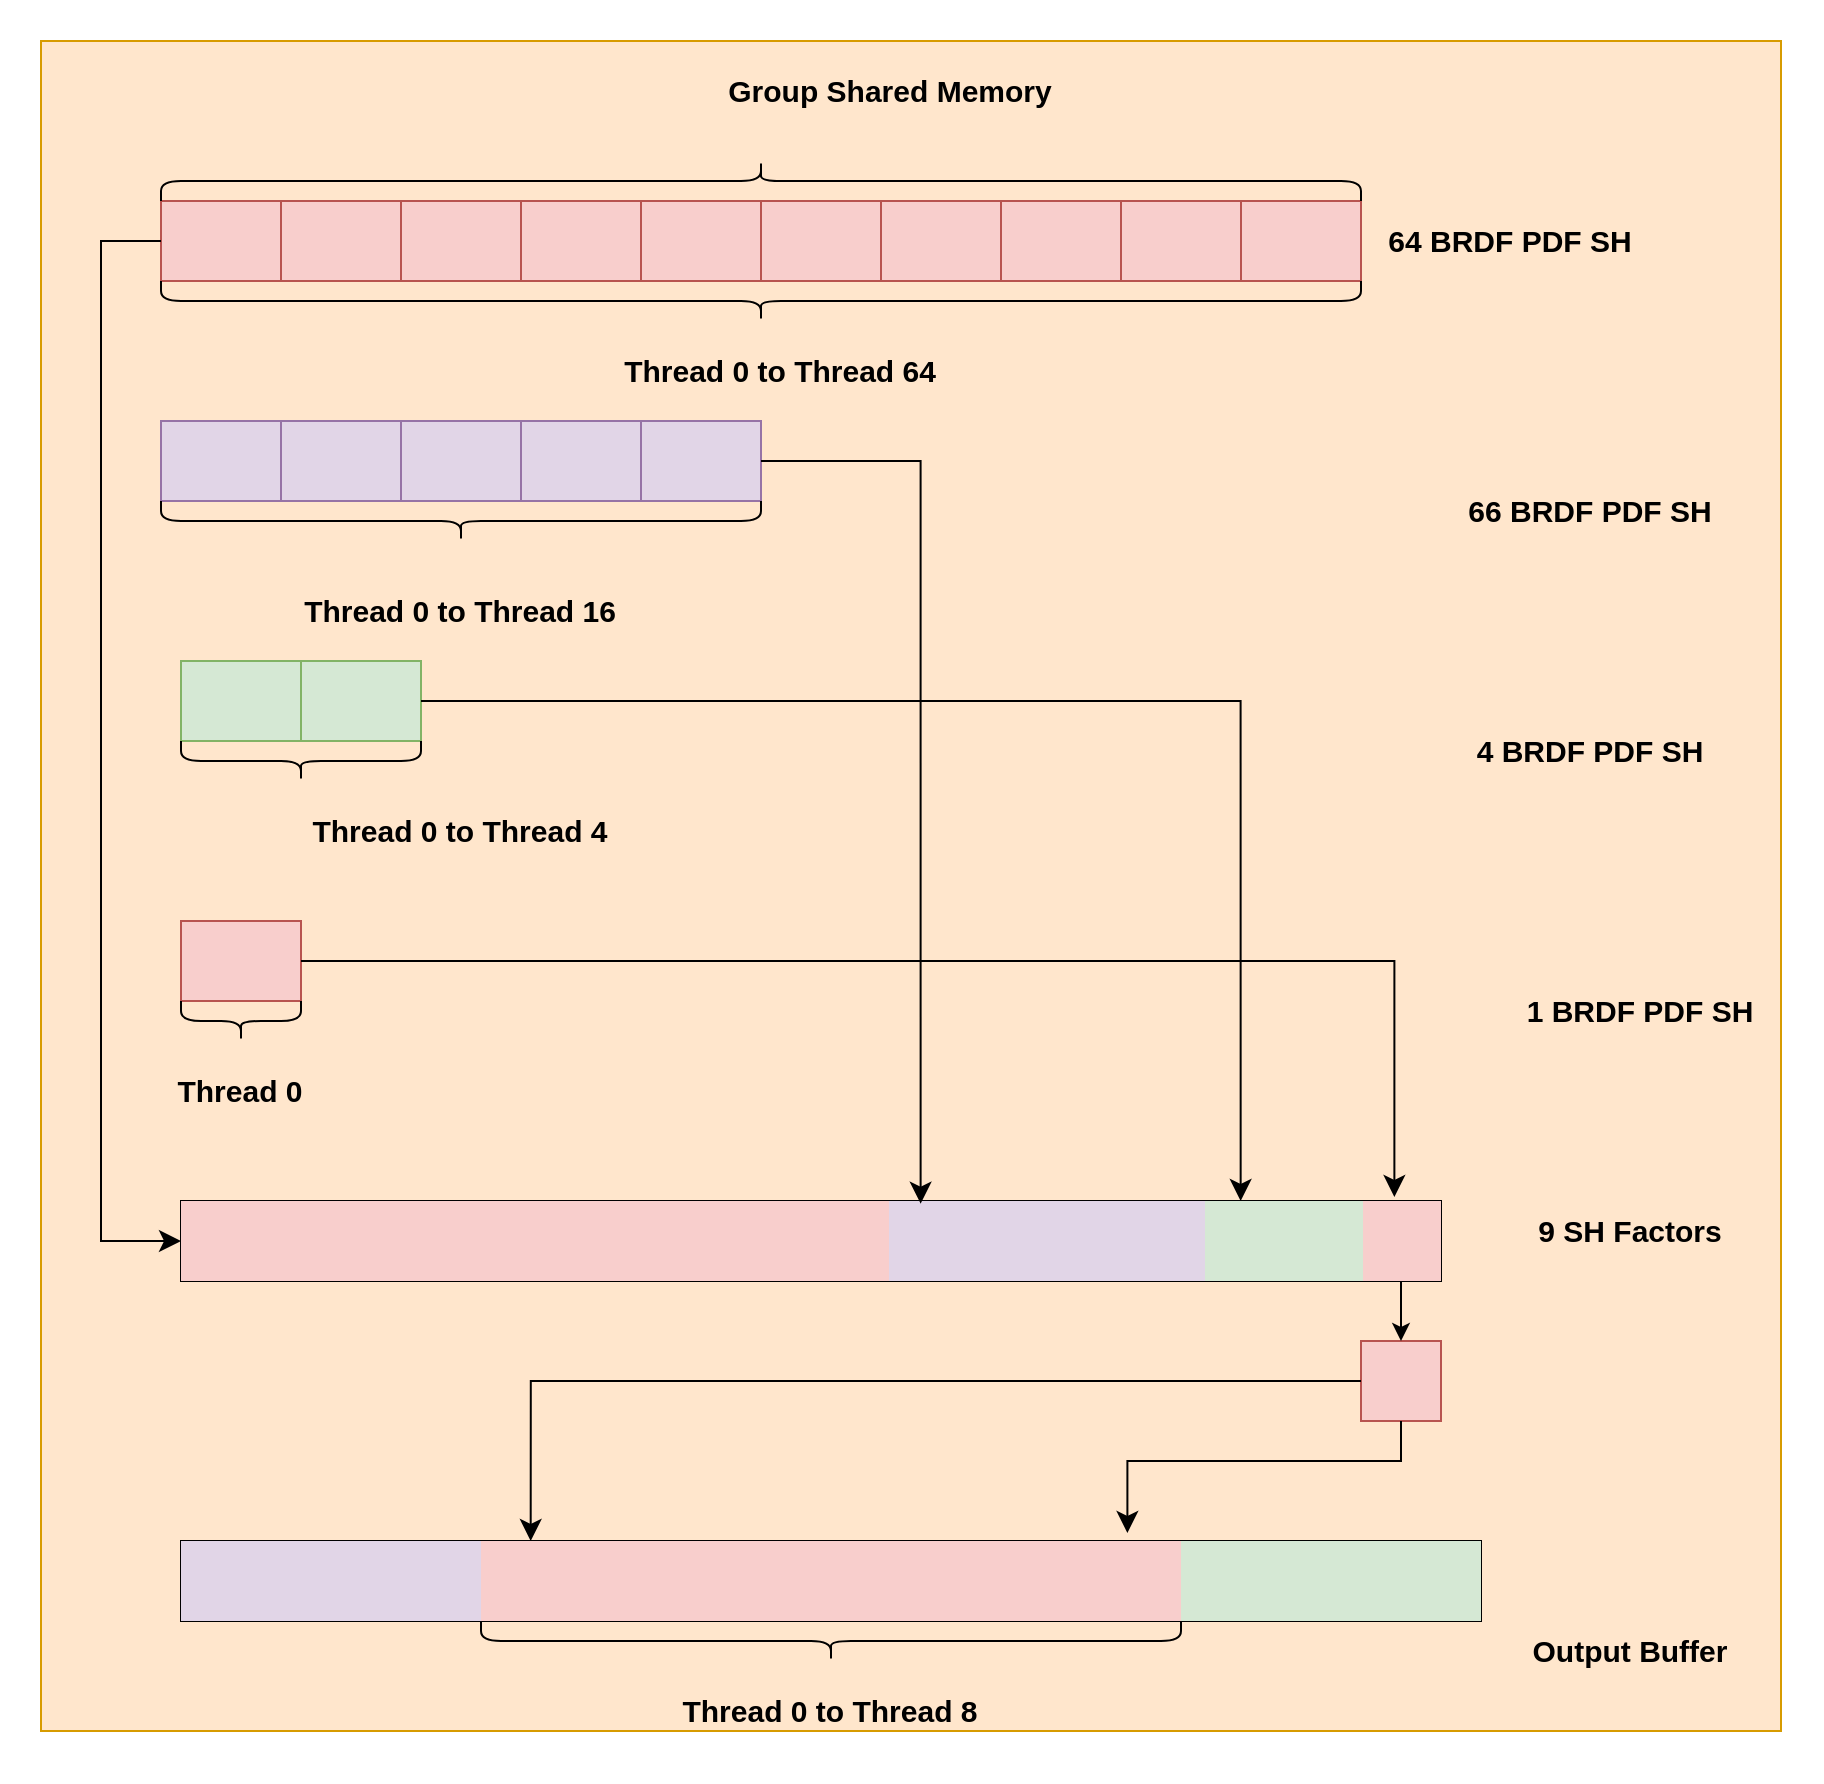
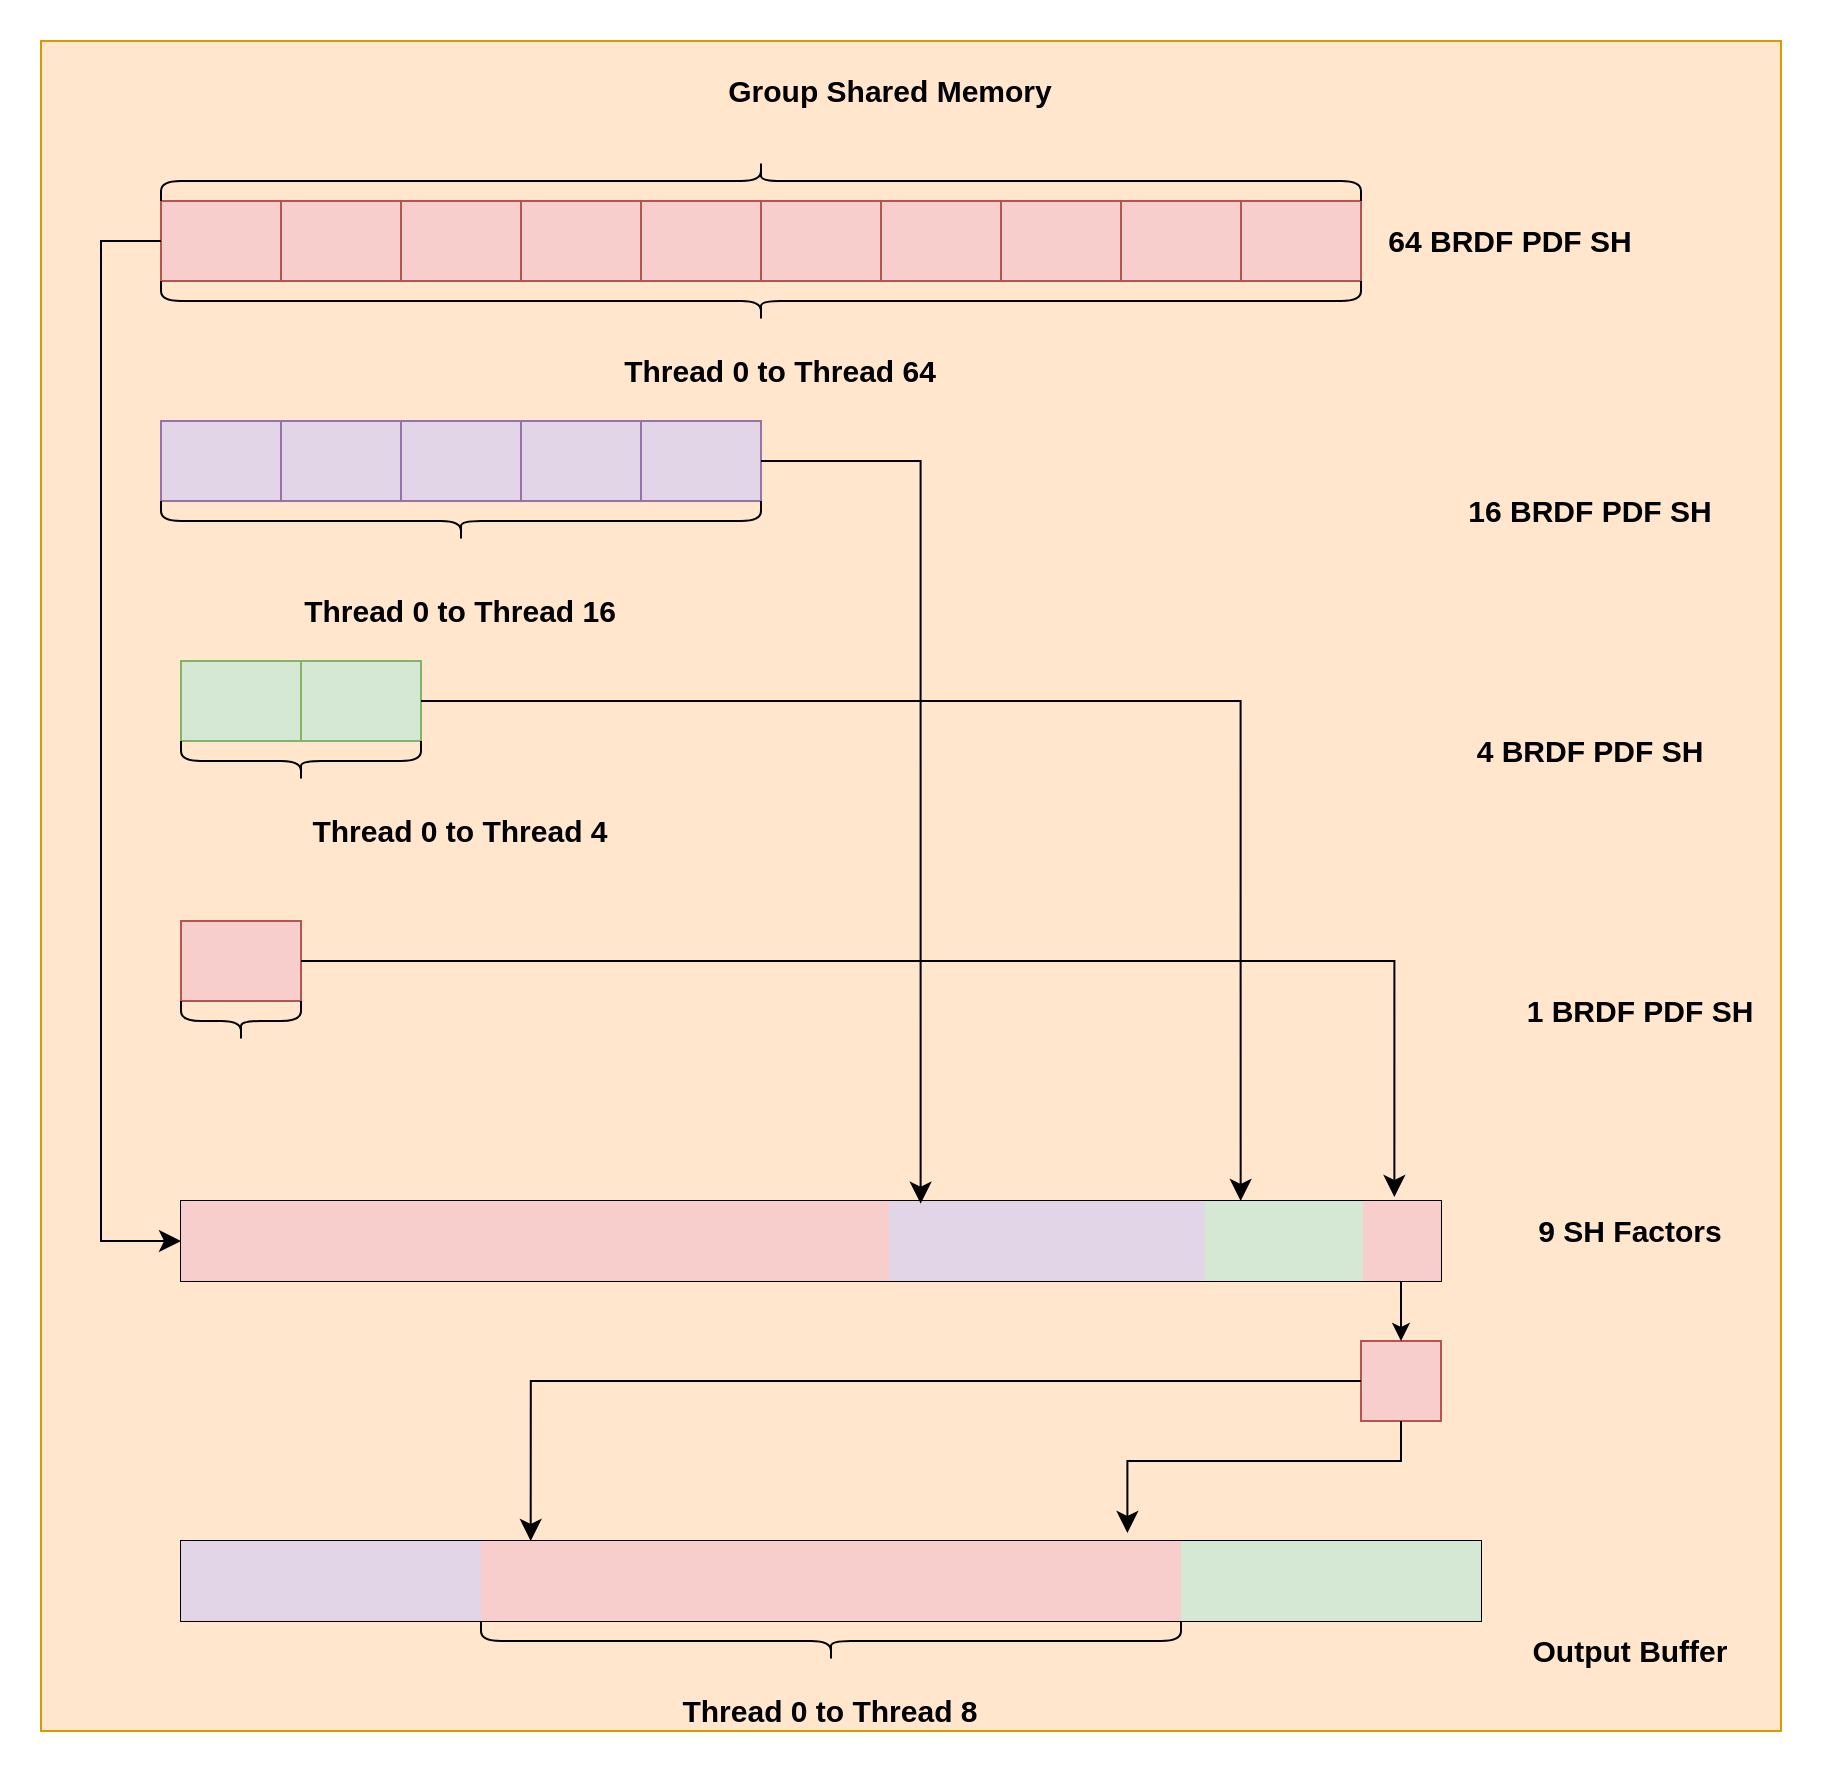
node "66 BRDF PDF SH": label "66 BRDF PDF SH" -> "16 BRDF PDF SH"
node "Thread 0": removed
